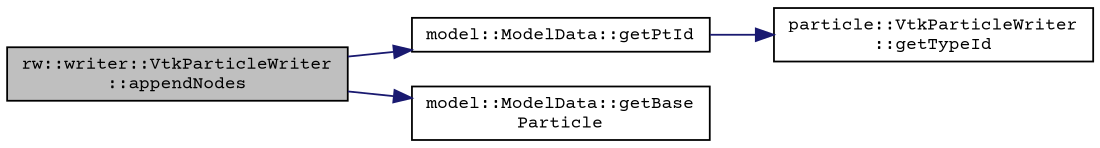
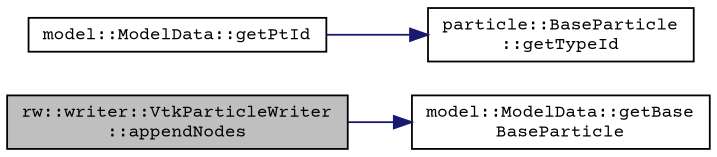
node "particle::VtkParticleWriter ::getTypeId": label "particle::VtkParticleWriter ::getTypeId" -> "particle::BaseParticle ::getTypeId"
edge "rw::writer::VtkParticleWriter ::appendNodes" -> "model::ModelData::getPtId": removed
node "model::ModelData::getBase Particle": label "model::ModelData::getBase Particle" -> "model::ModelData::getBase BaseParticle"
